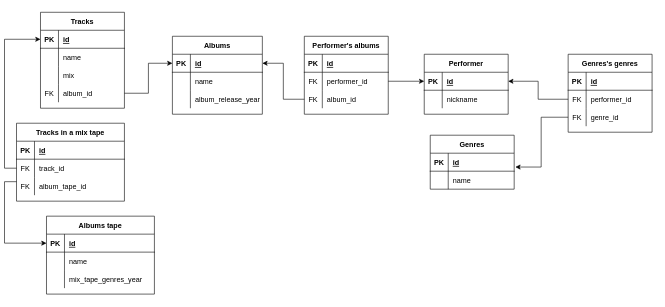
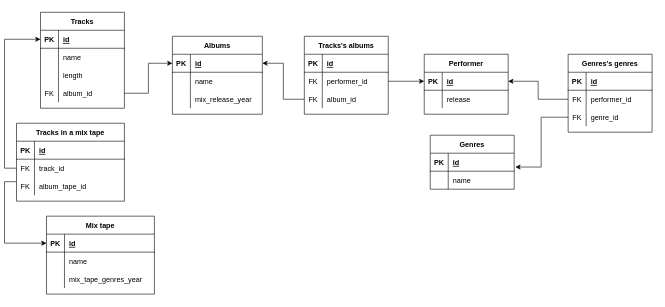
node "Performer's albums": label "Performer's albums" -> "Tracks's albums"
node "mix": label "mix" -> "length"
node "album_release_year": label "album_release_year" -> "mix_release_year"
node "nickname": label "nickname" -> "release"
node "Albums tape": label "Albums tape" -> "Mix tape"
